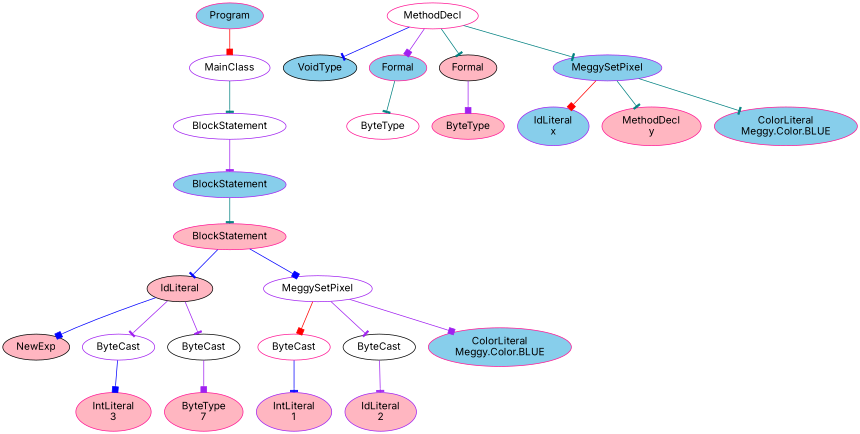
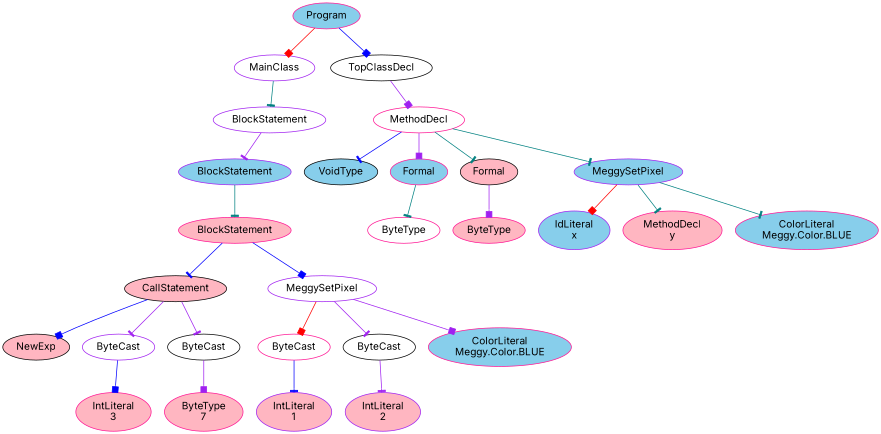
node "TopClassDecl": added
node "IdLiteral": label "IdLiteral" -> "CallStatement"
node "IdLiteral 2": label "IdLiteral 2" -> "IntLiteral 2"
